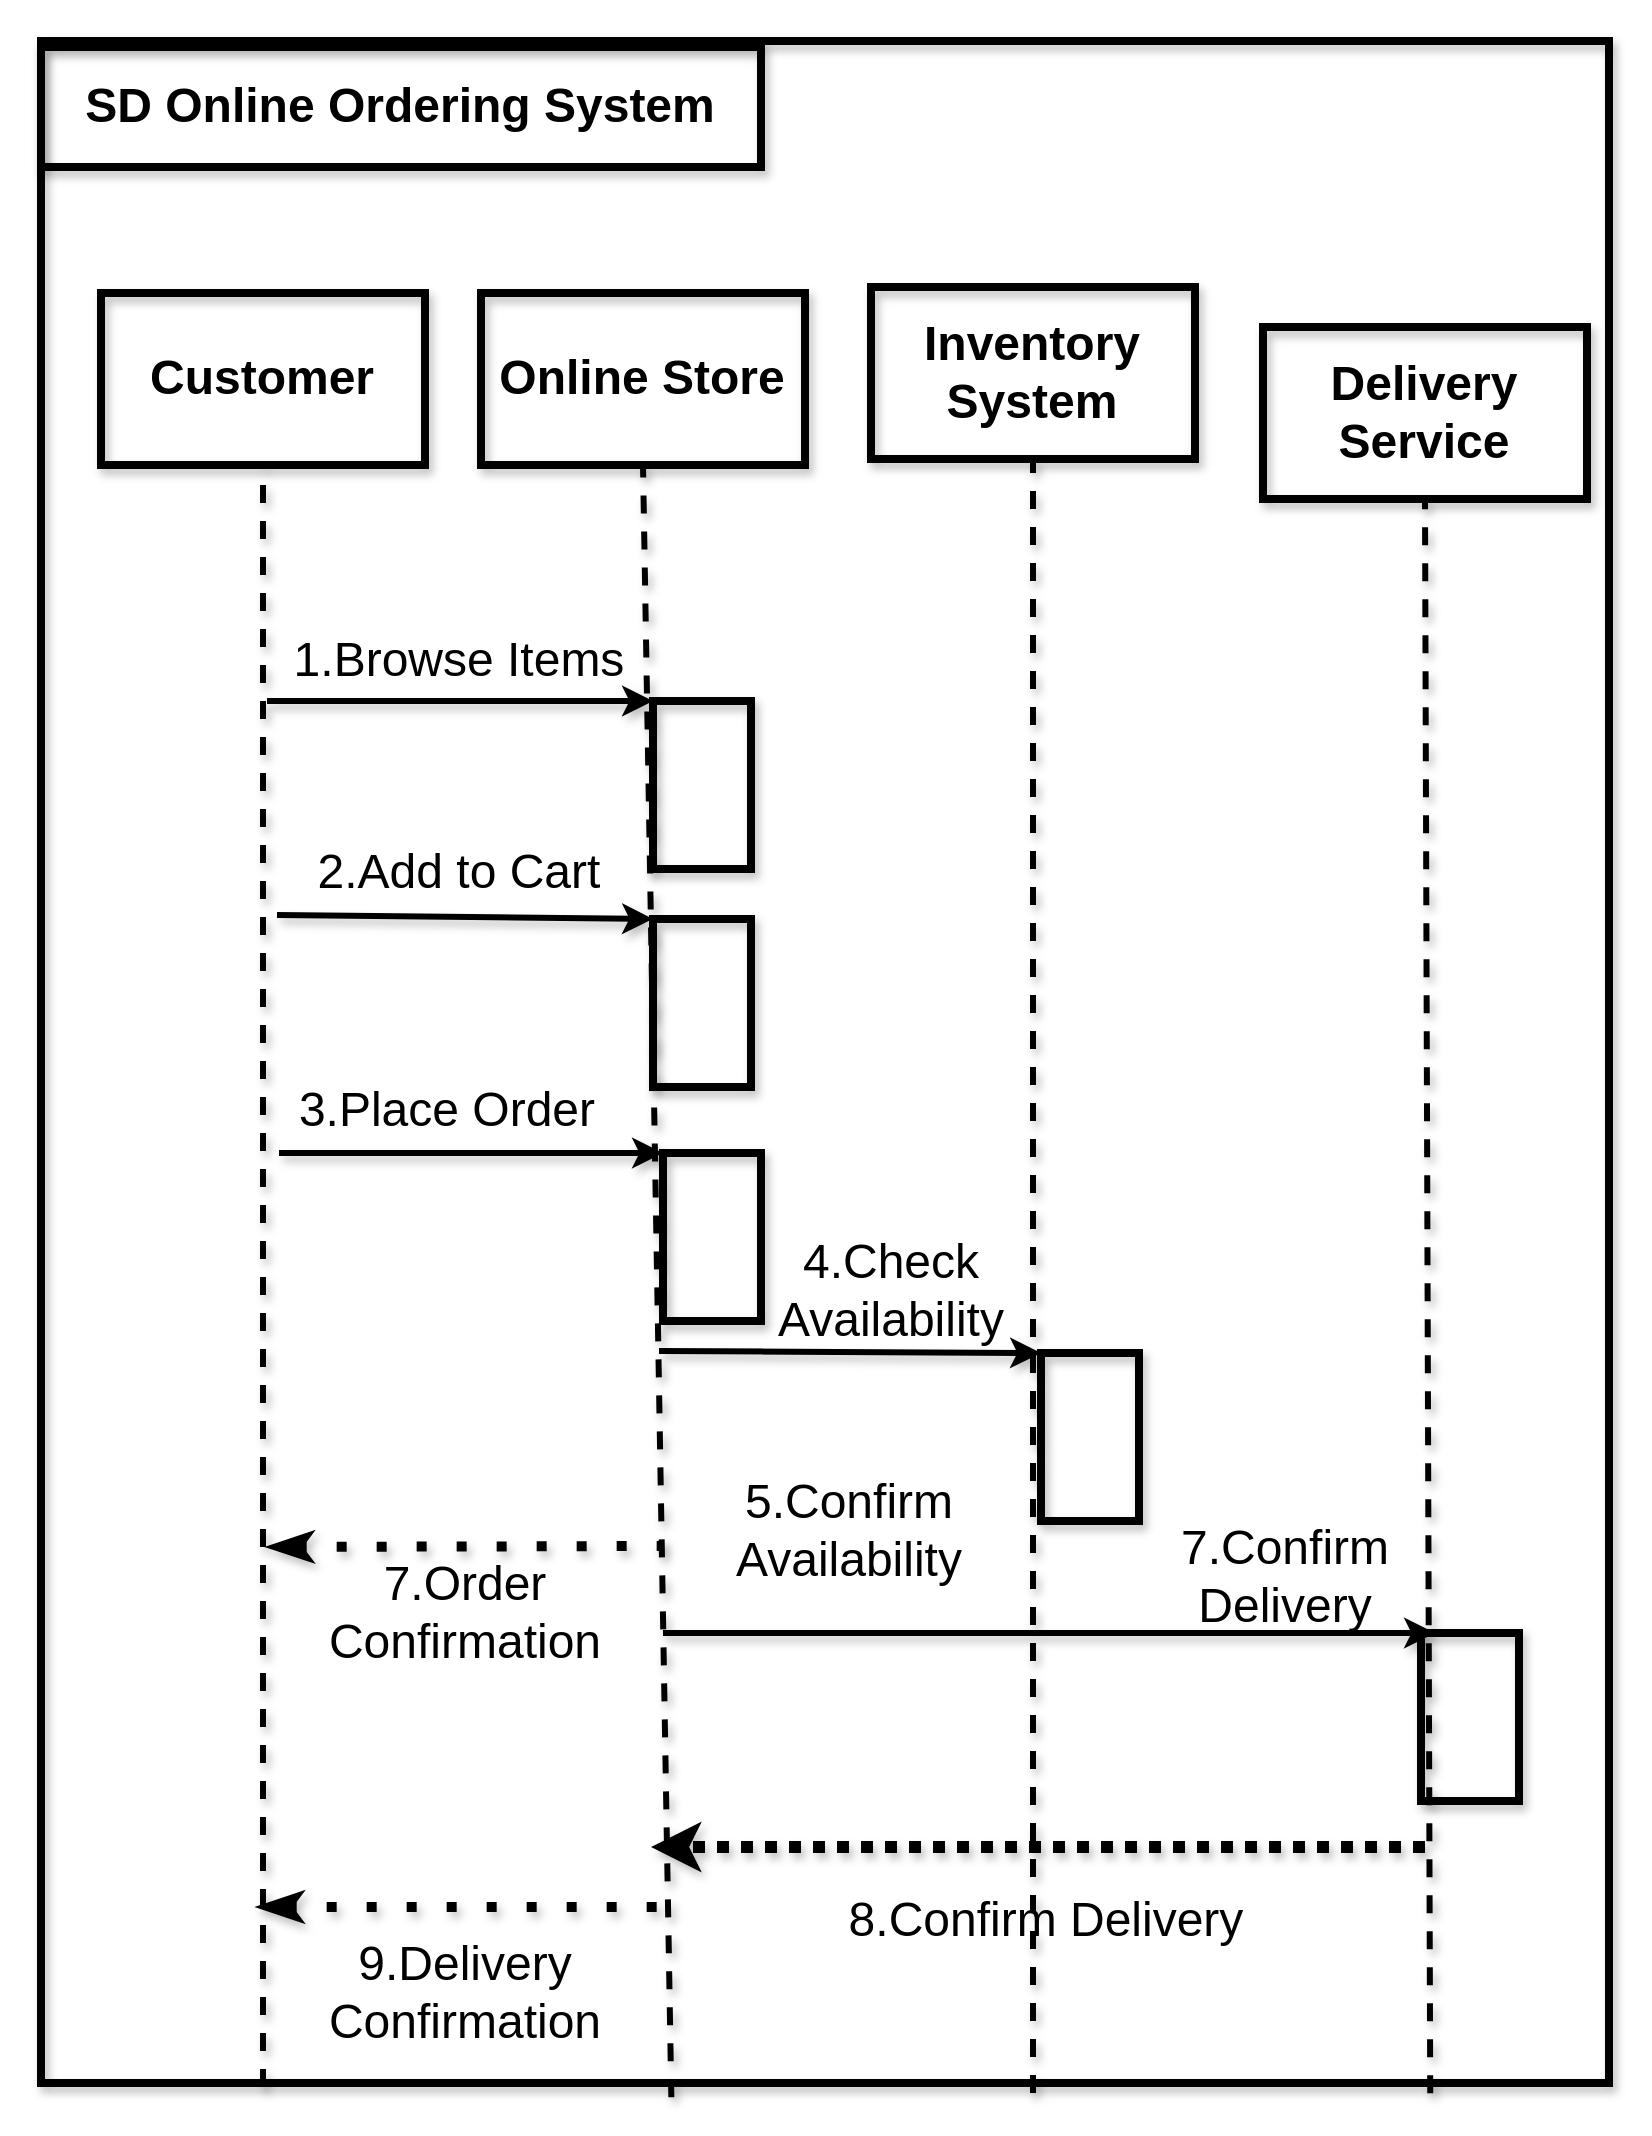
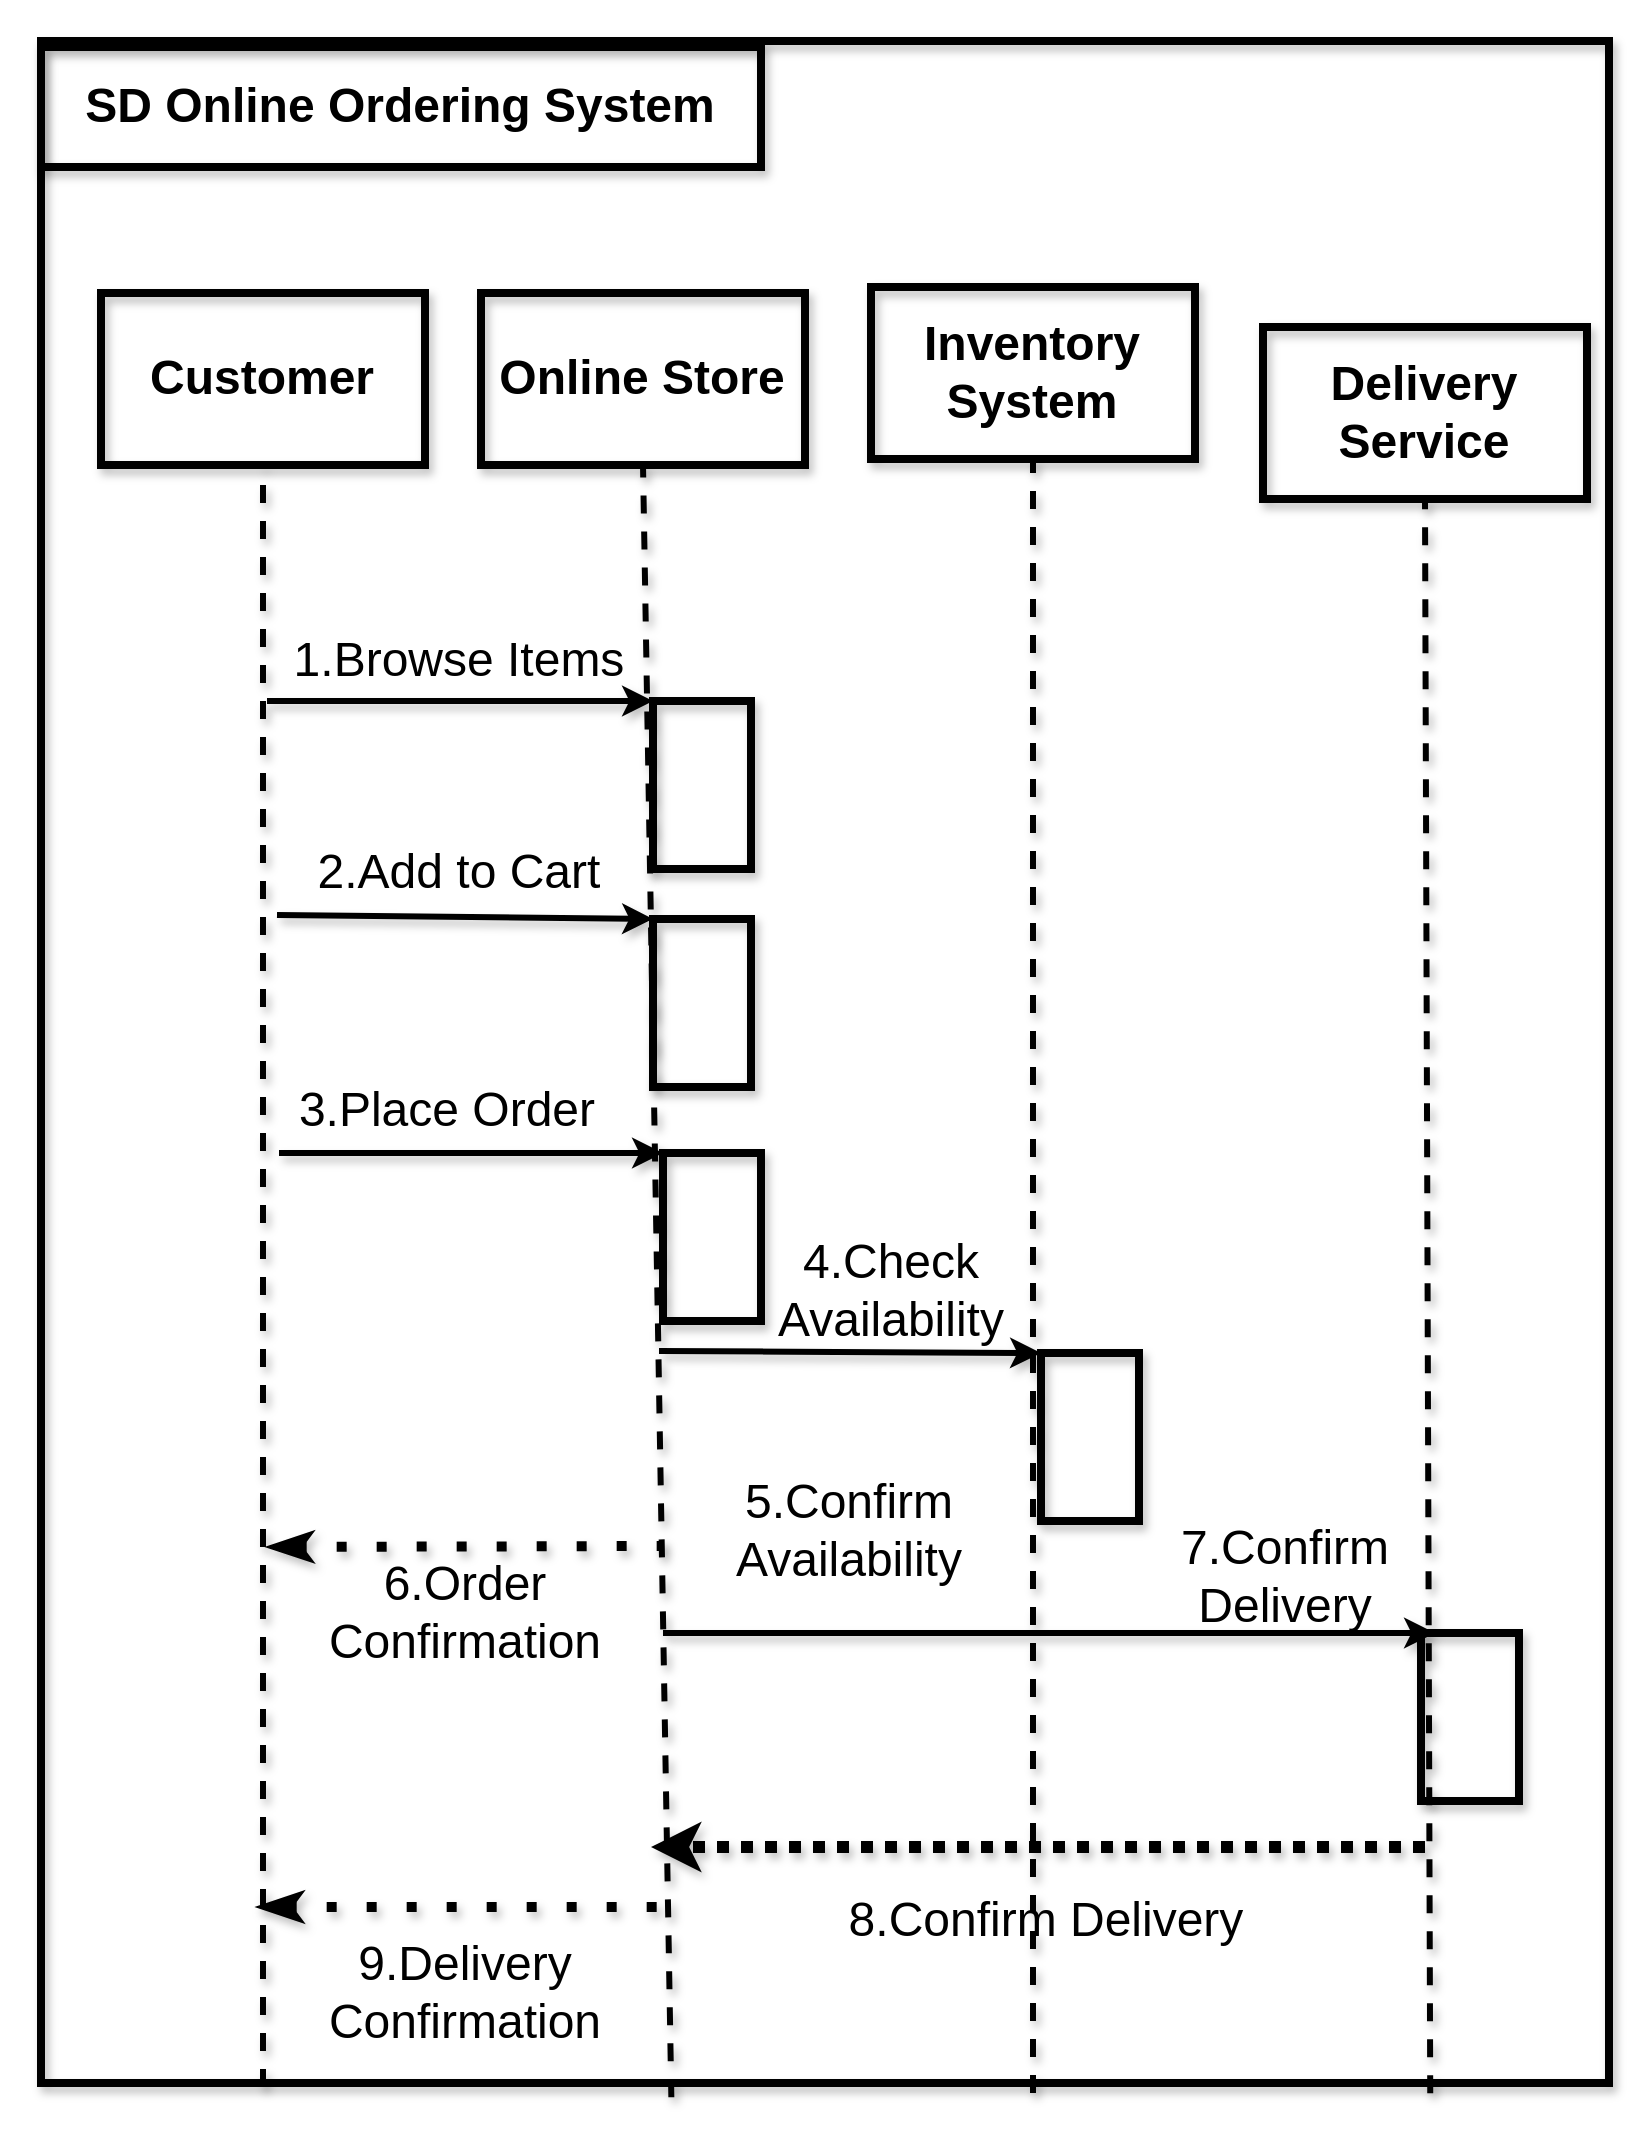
node "7.Order Confirmation": label "7.Order Confirmation" -> "6.Order Confirmation"
